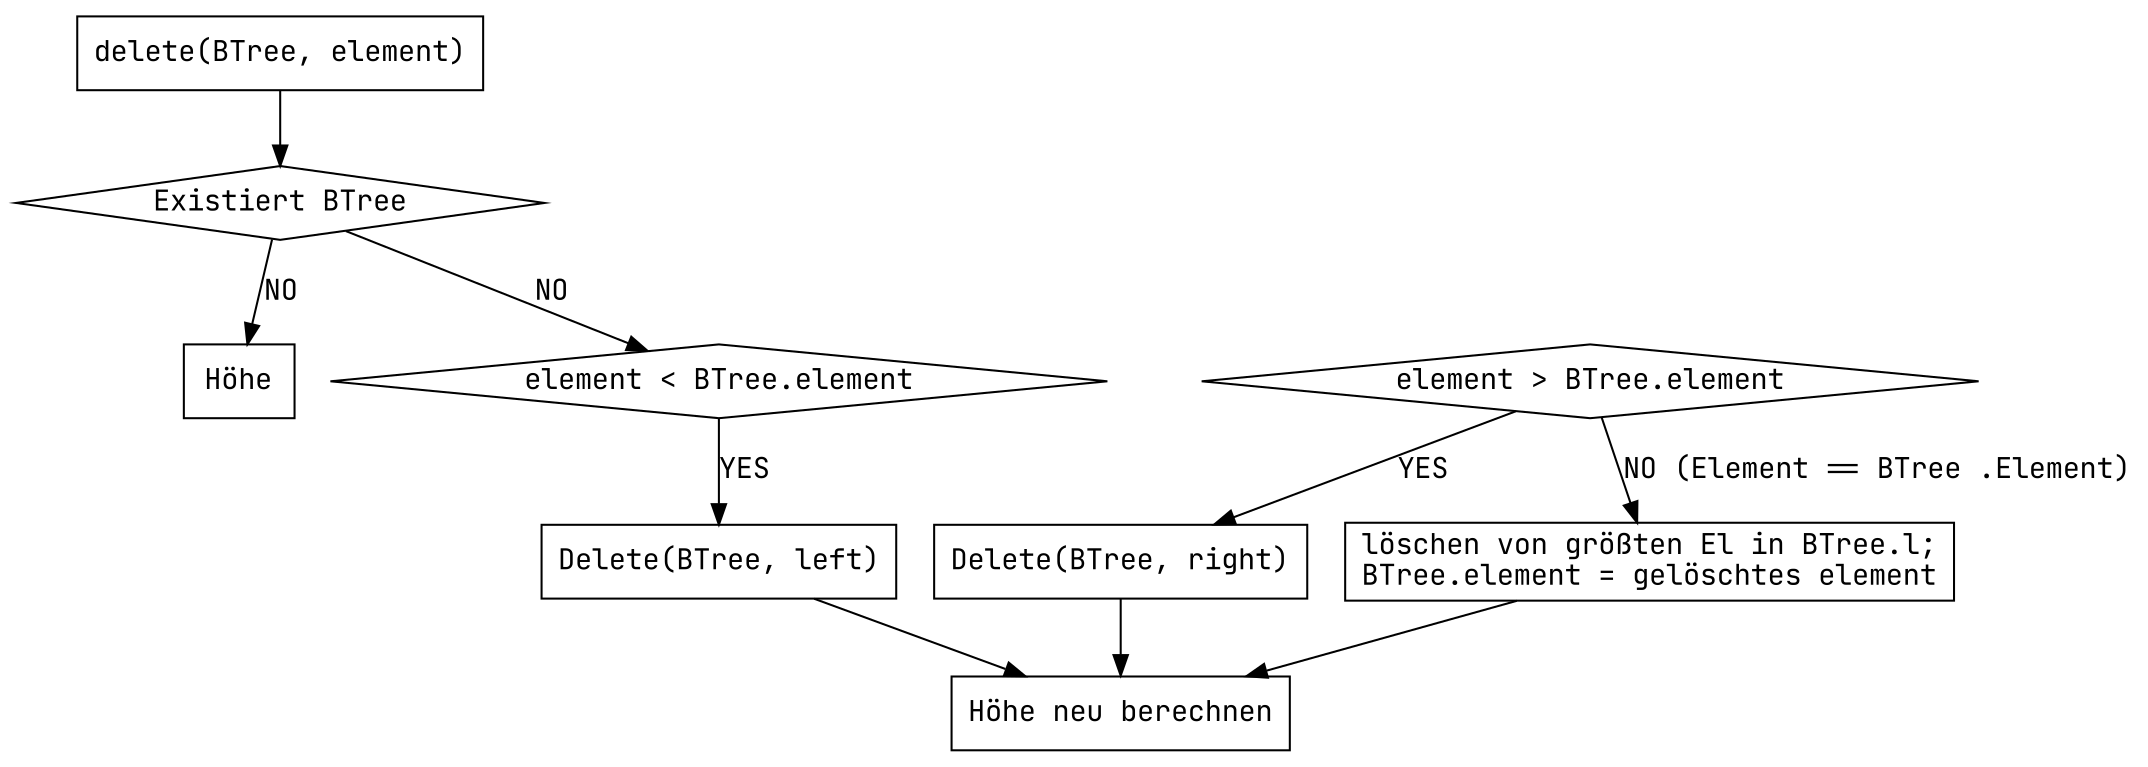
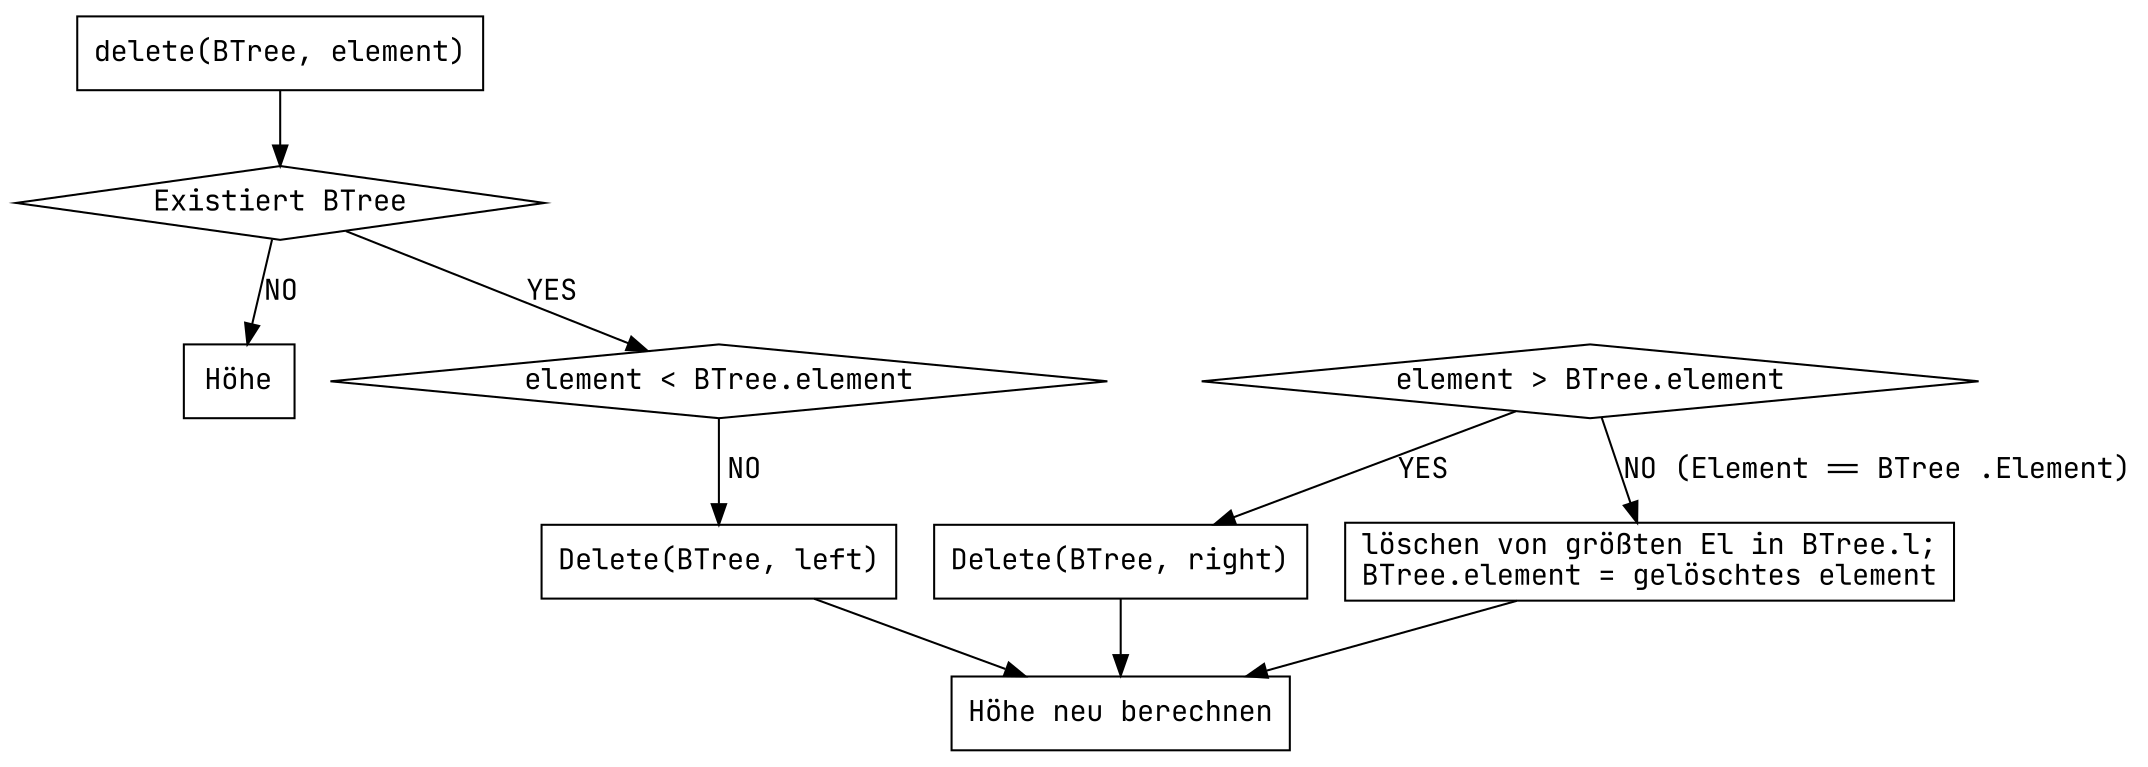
edge "Existiert BTree" -> "element < BTree.element": label "NO" -> "YES"
edge "element < BTree.element" -> "Delete(BTree, left)": label "YES" -> "NO"
